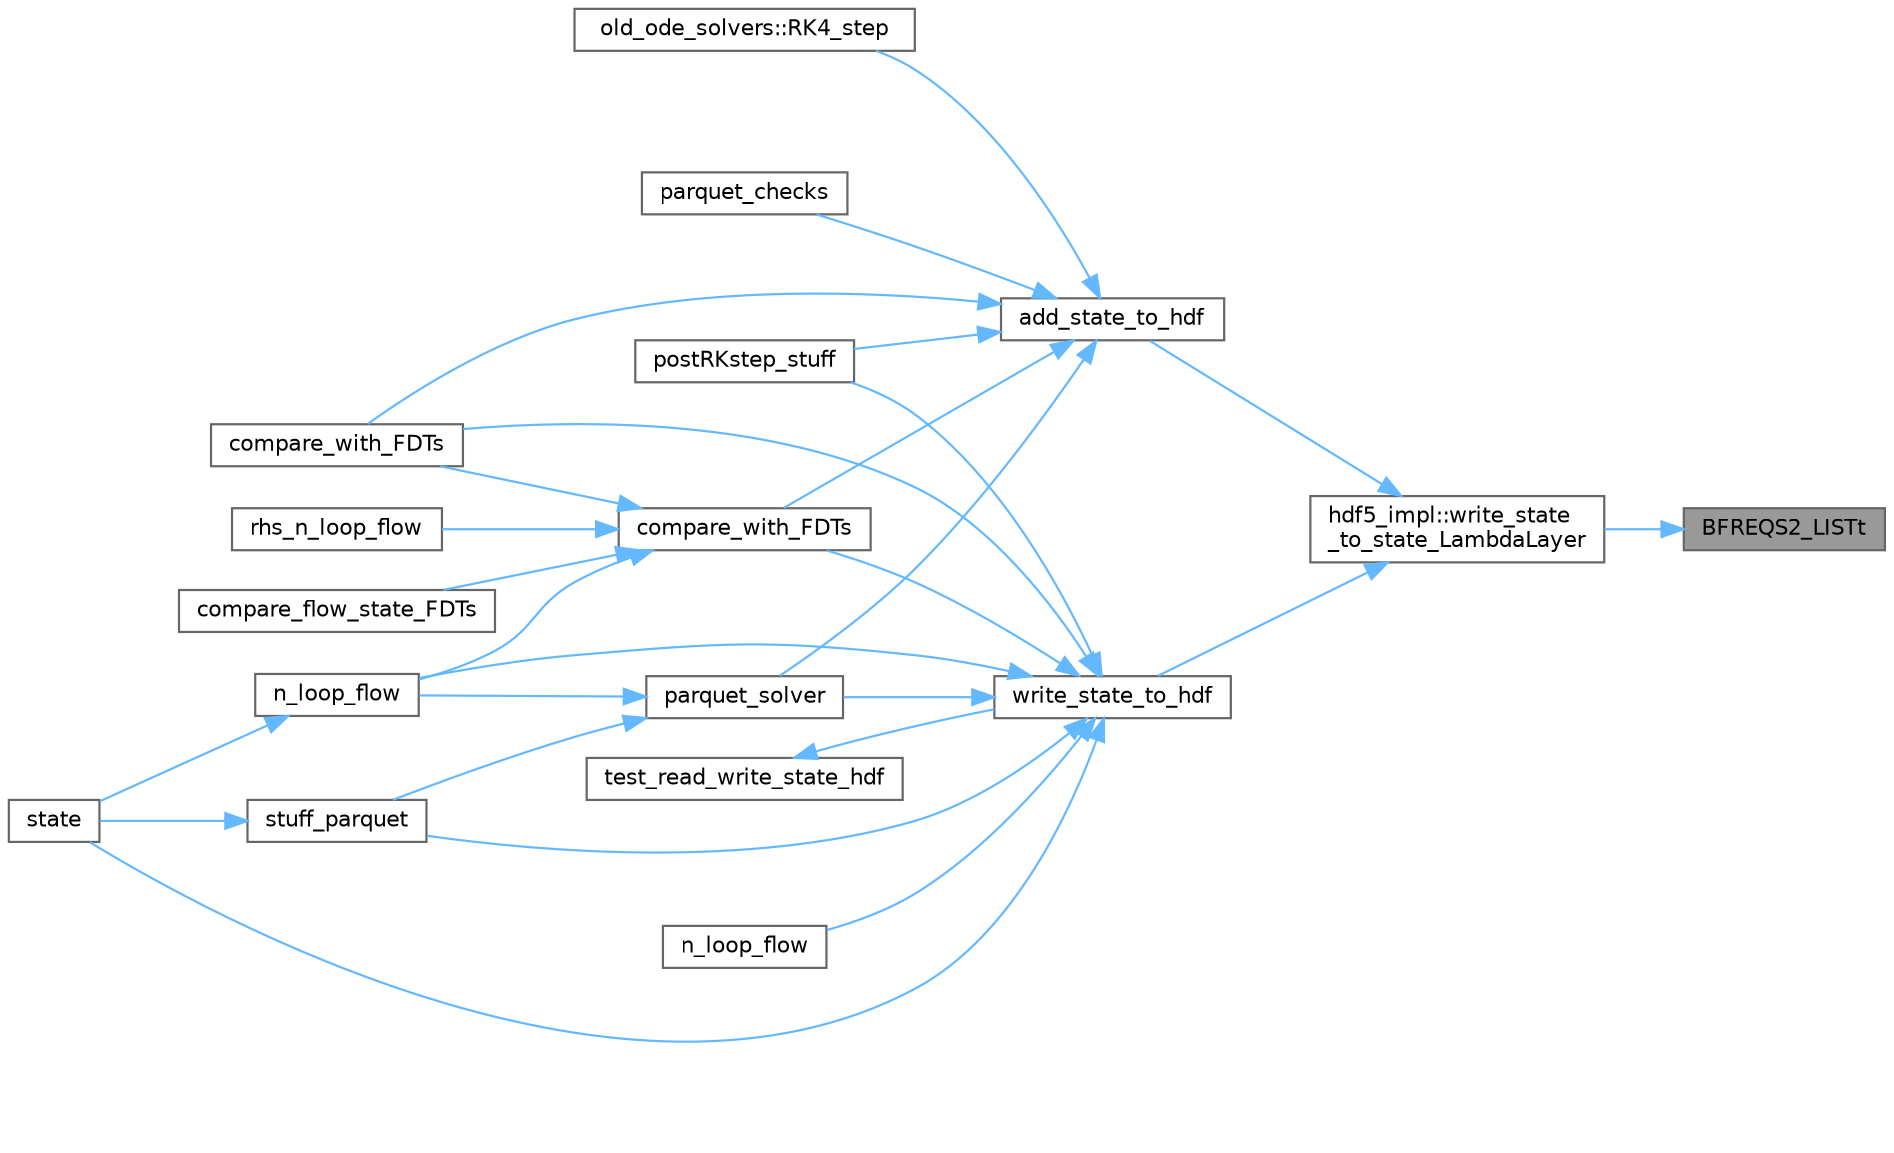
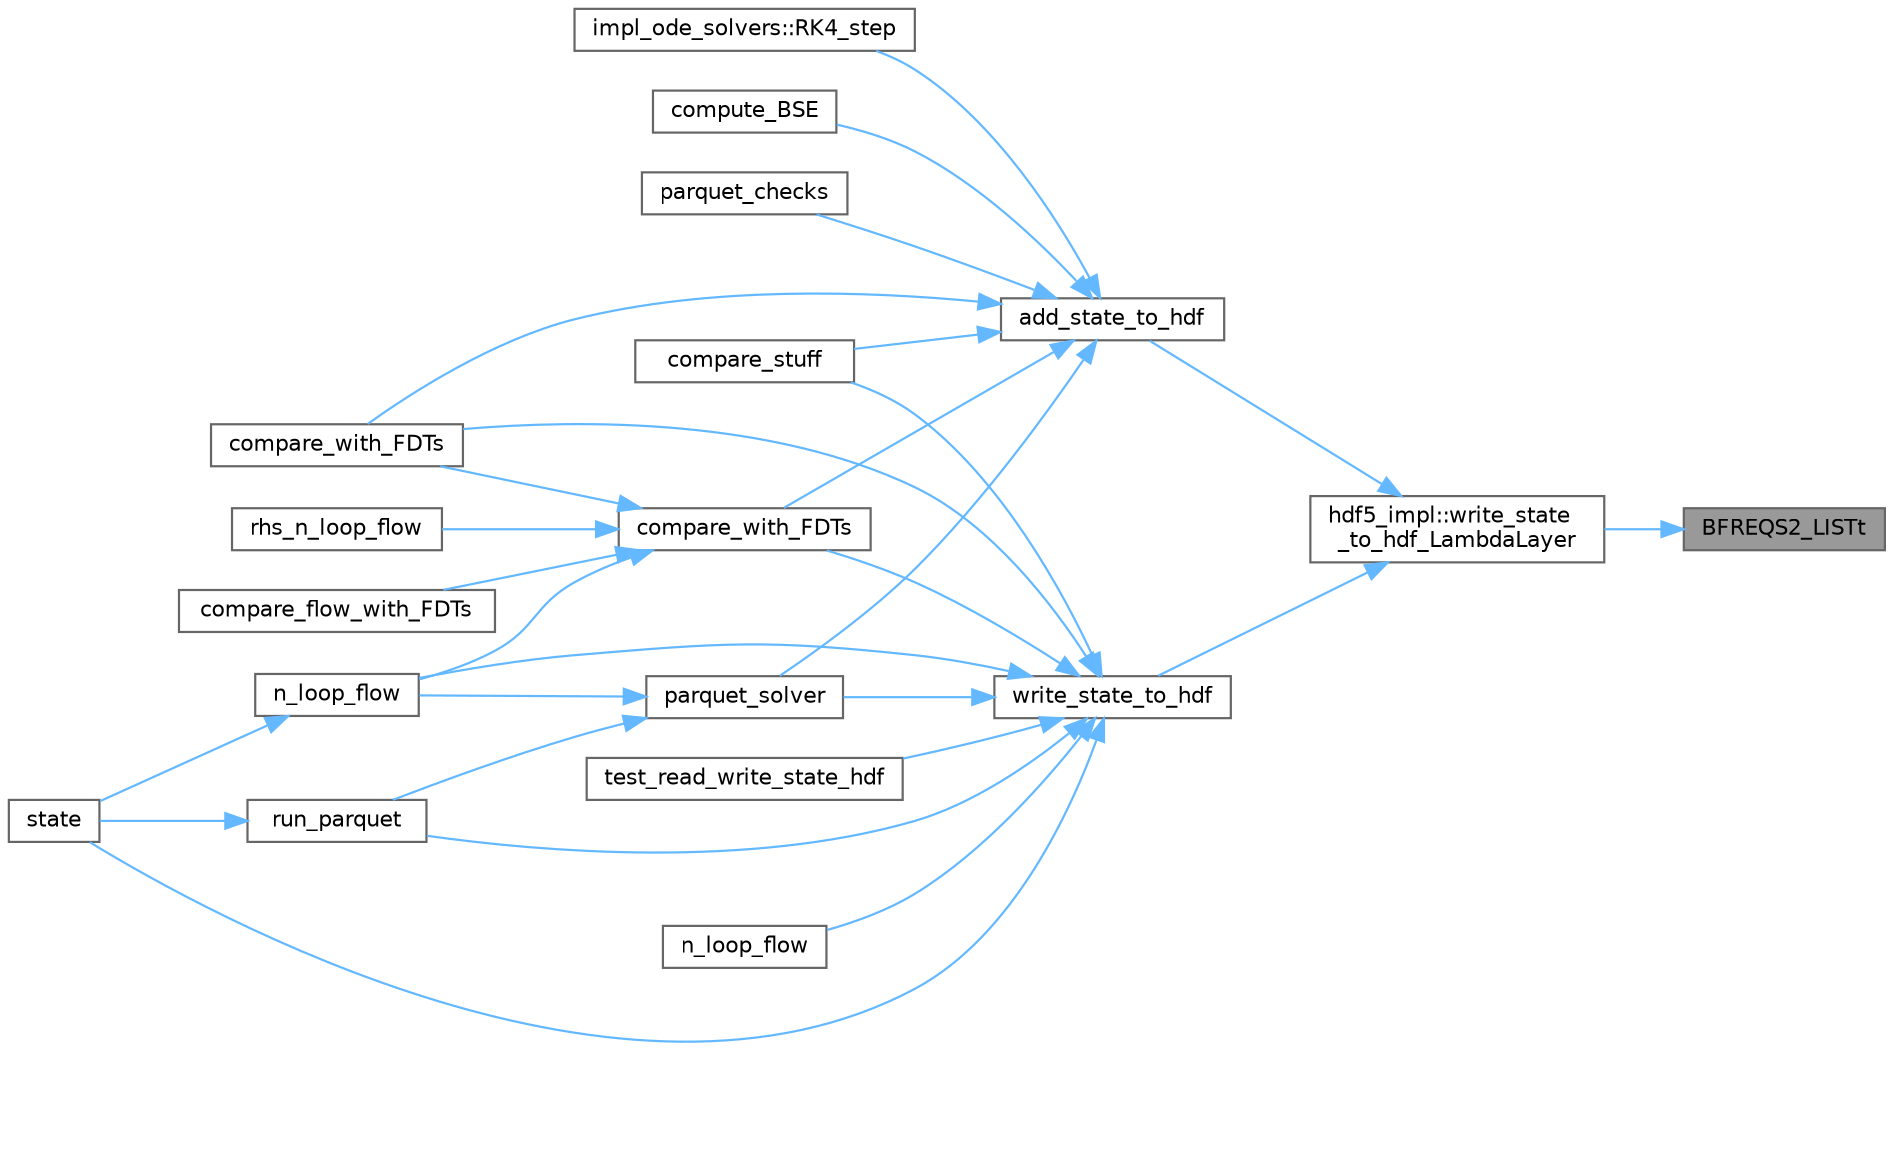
node "old_ode_solvers::RK4_step": label "old_ode_solvers::RK4_step" -> "impl_ode_solvers::RK4_step"
node "compute_BSE": added
node "postRKstep_stuff": label "postRKstep_stuff" -> "compare_stuff"
node "hdf5_impl::write_state _to_state_LambdaLayer": label "hdf5_impl::write_state _to_state_LambdaLayer" -> "hdf5_impl::write_state _to_hdf_LambdaLayer"
node "compare_flow_state_FDTs": label "compare_flow_state_FDTs" -> "compare_flow_with_FDTs"
edge "write_state_to_hdf" -> "test_read_write_state_hdf": reversed
node "stuff_parquet": label "stuff_parquet" -> "run_parquet"
